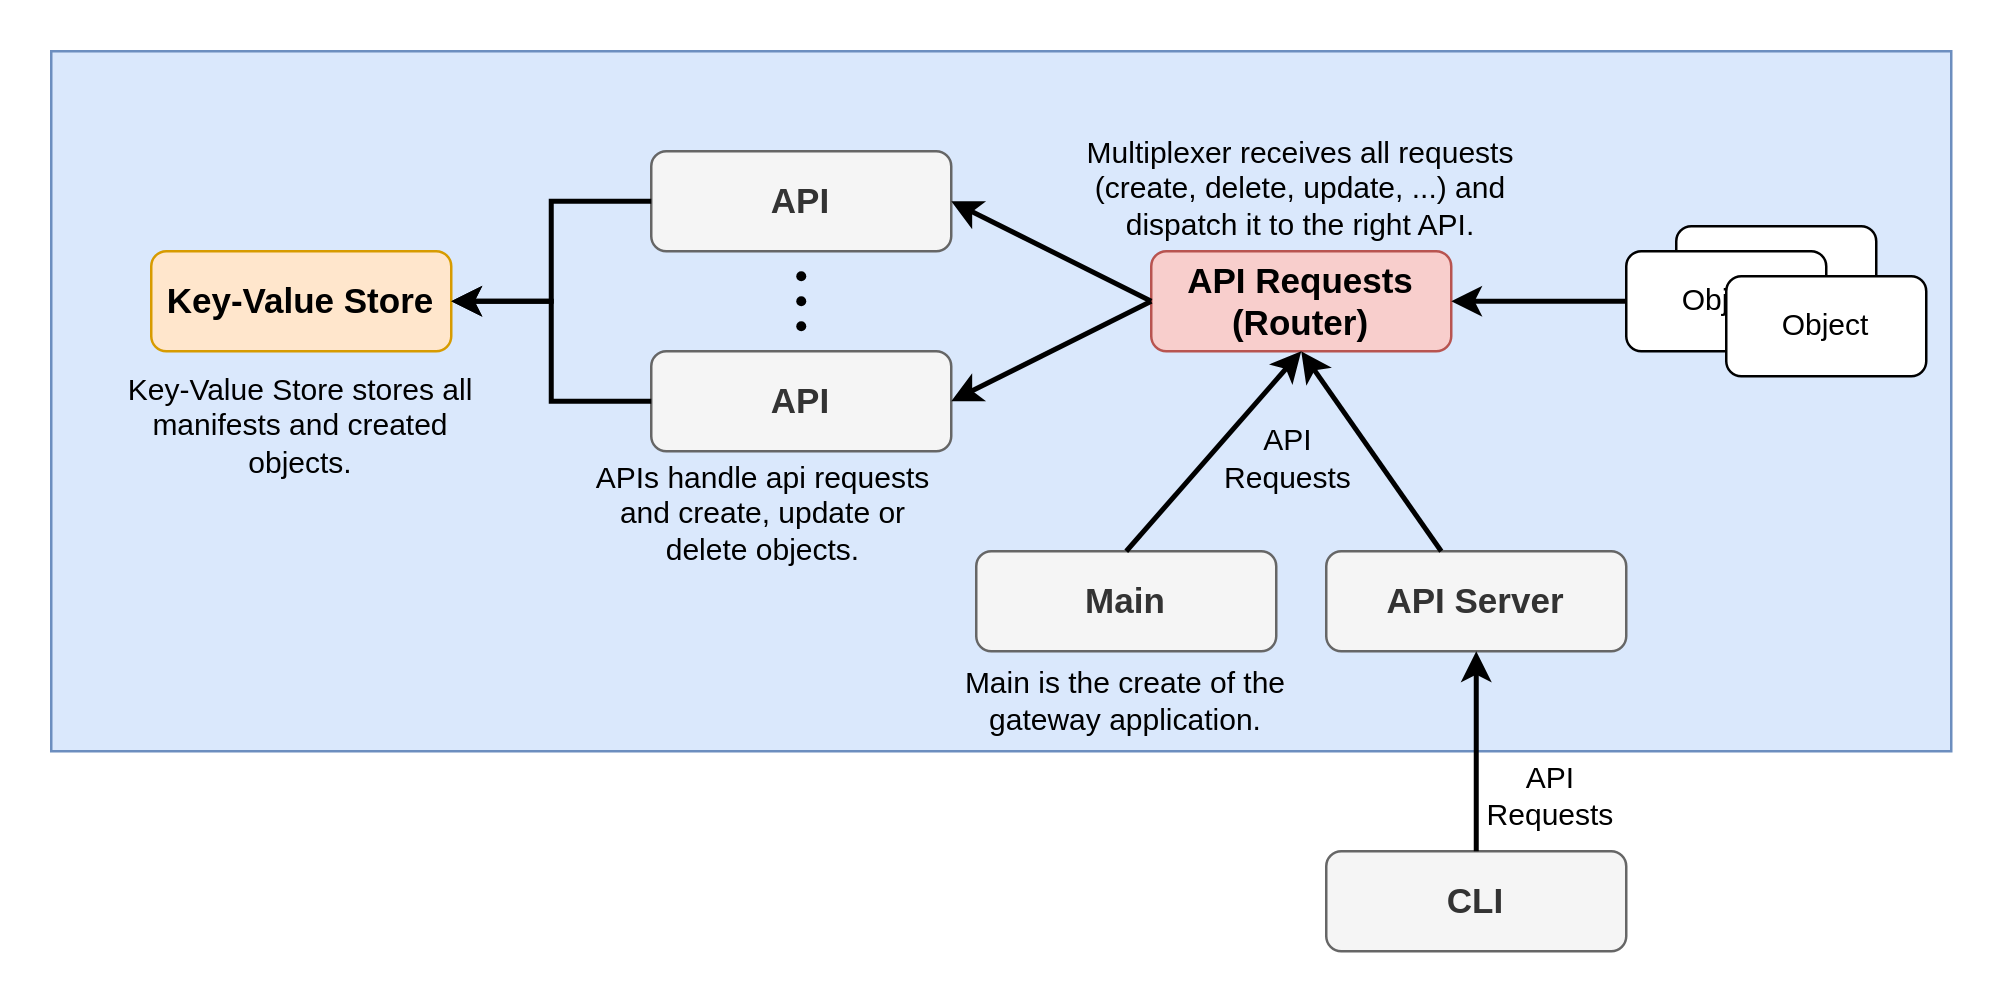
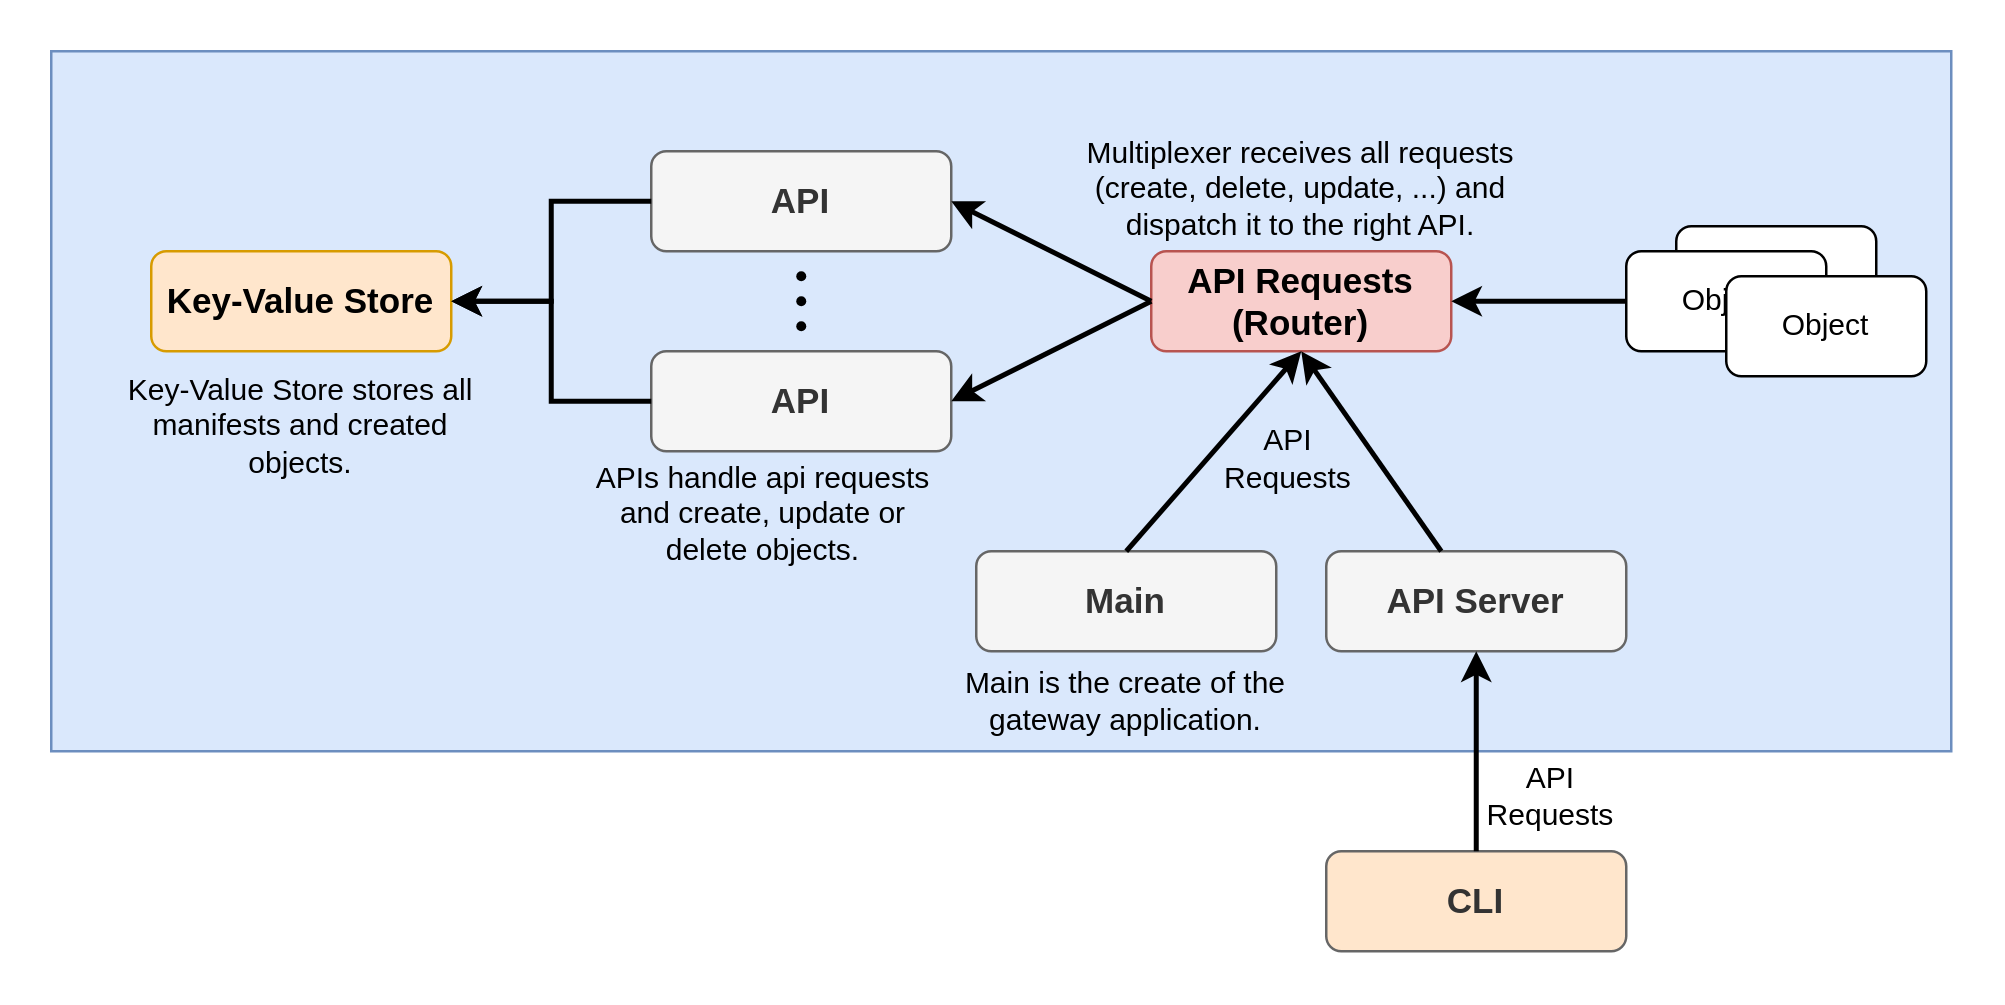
node "CLI": fillcolor #f5f5f5 -> #ffe6cc
